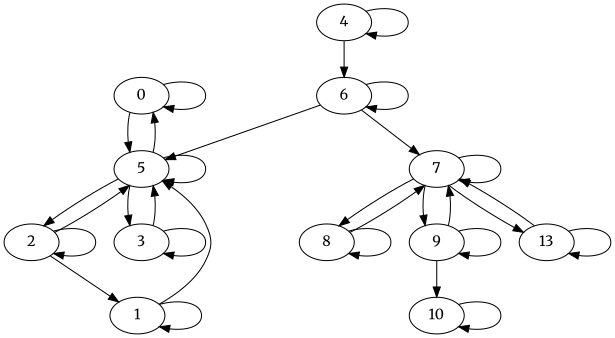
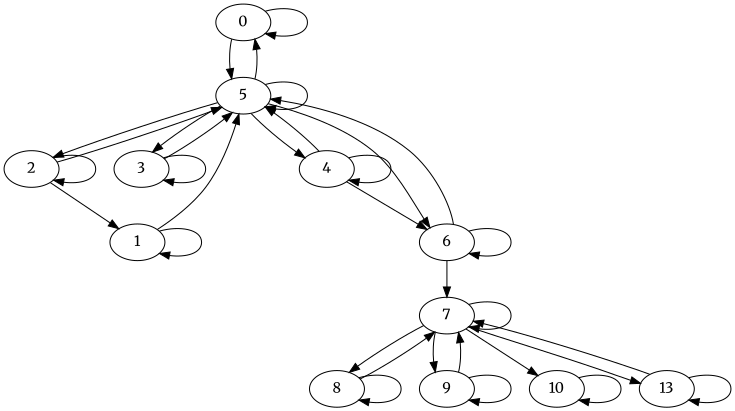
edge "4" -> "5": added
edge "5" -> "4": added
edge "5" -> "6": added
edge "9" -> "10": now "7" -> "10"
